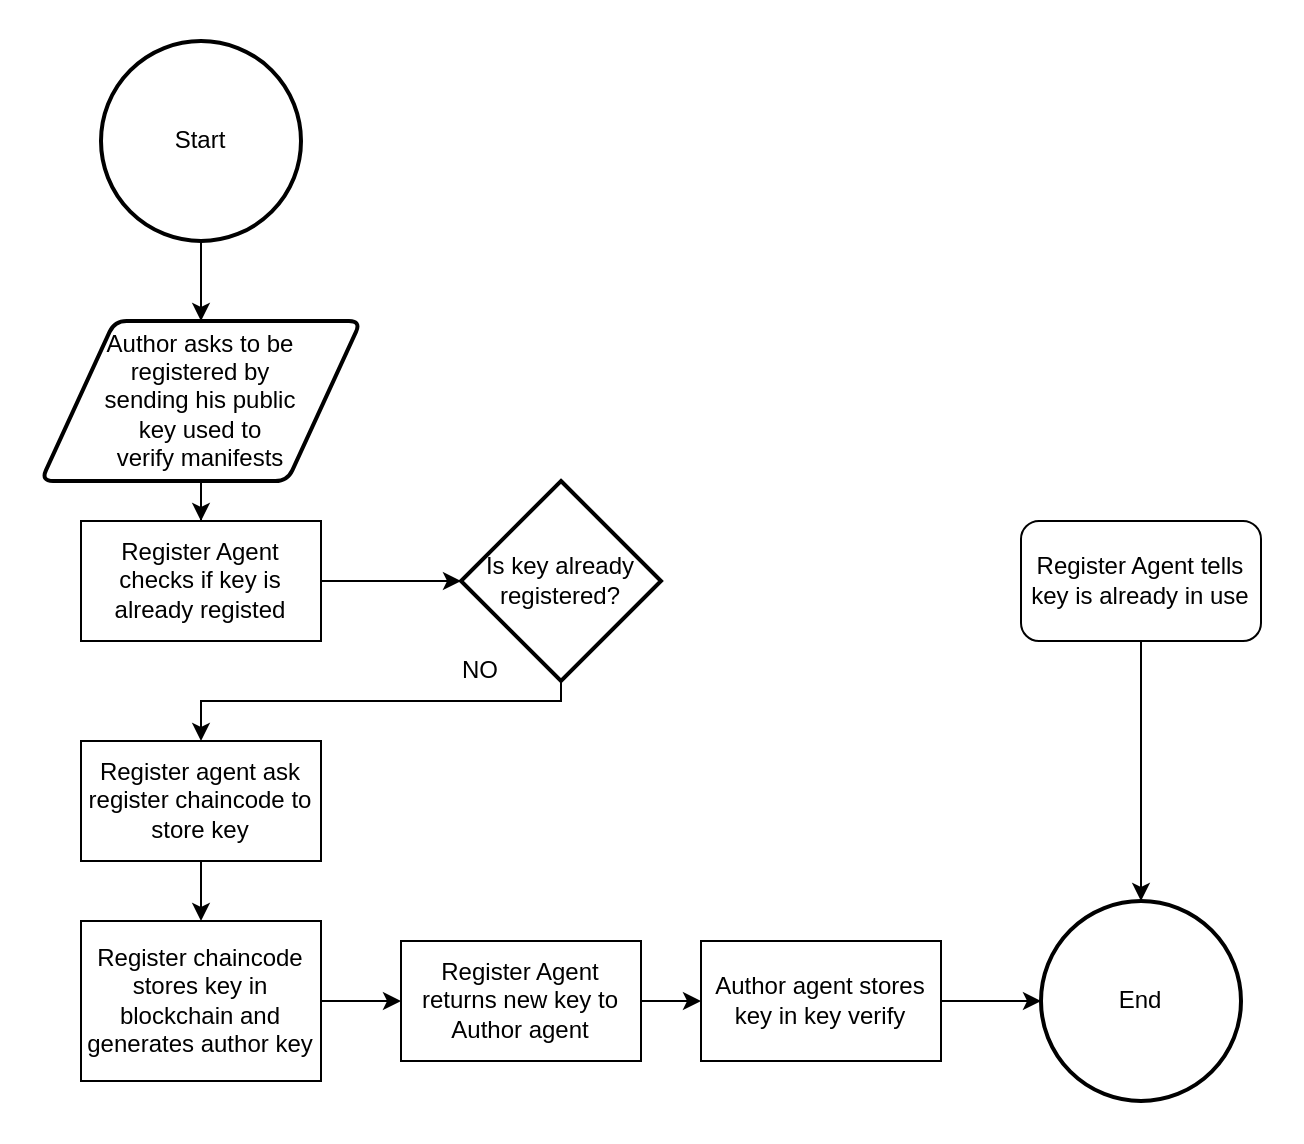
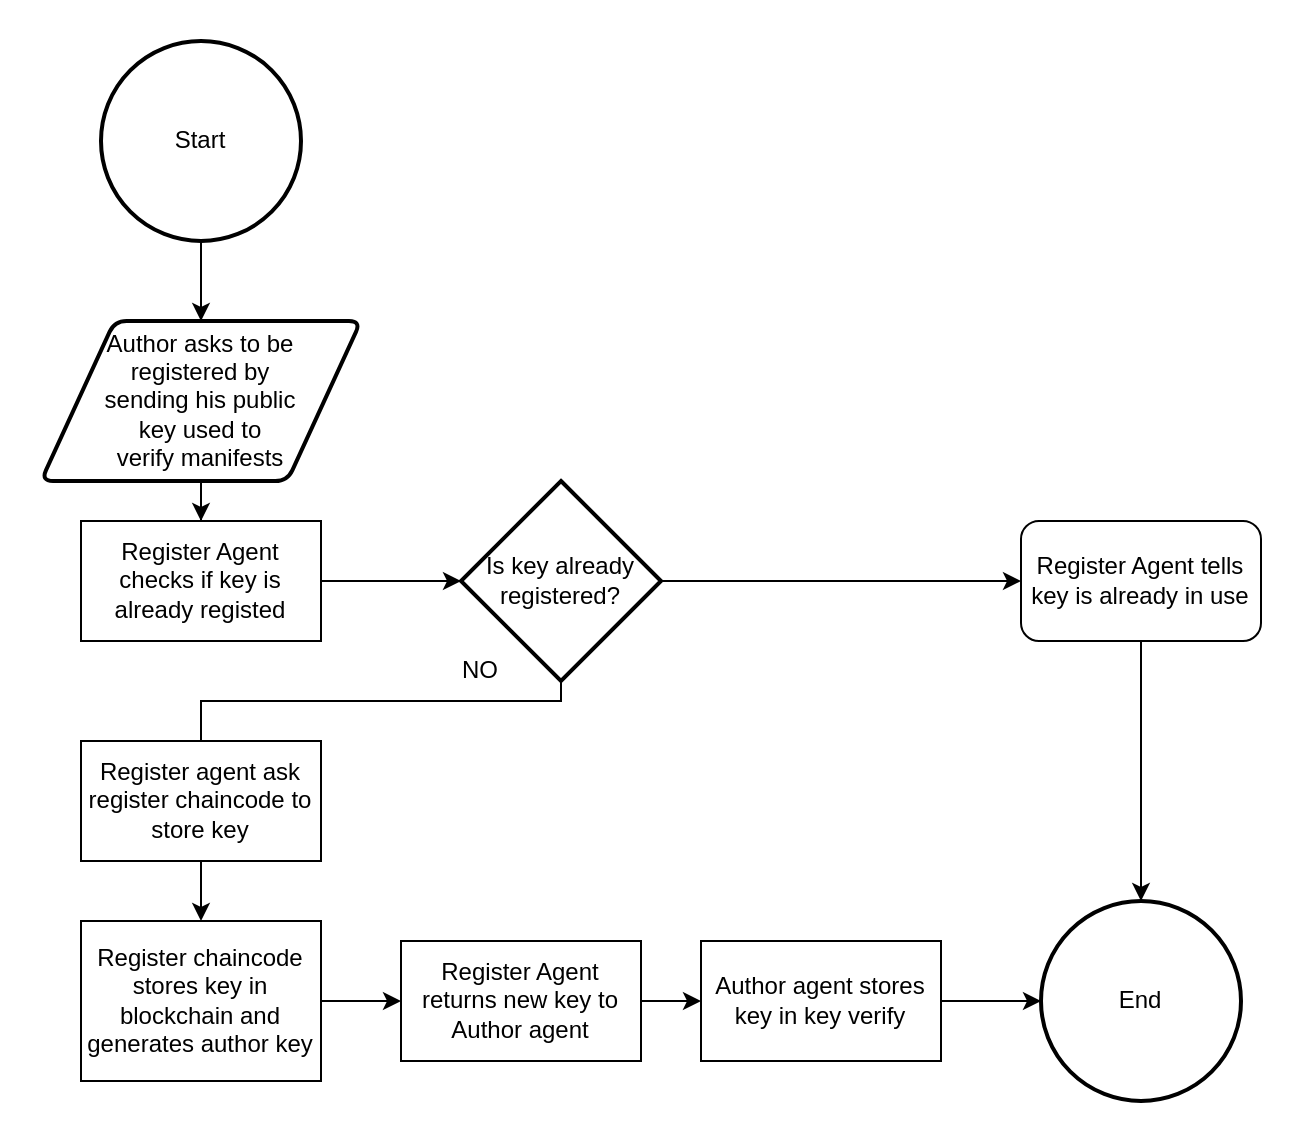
edge "Is key already registered?" -> "Register Agent tells key is already in use": added
edge "Is key already registered?" -> "Register agent ask register chaincode to store key": arrowhead classic -> none
